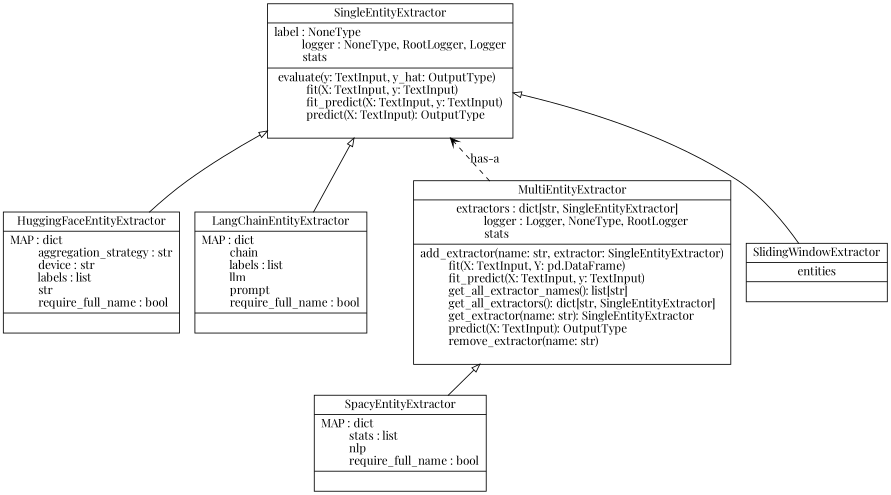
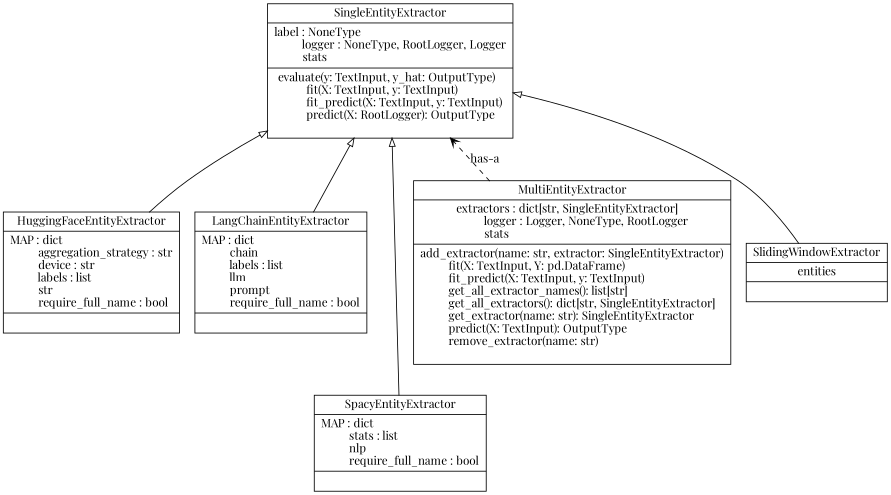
node "SingleEntityExtractor": text "predict(X: TextInput): OutputType" -> "predict(X: RootLogger): OutputType"
edge "SpacyEntityExtractor" -> "MultiEntityExtractor": now "SpacyEntityExtractor" -> "SingleEntityExtractor"
